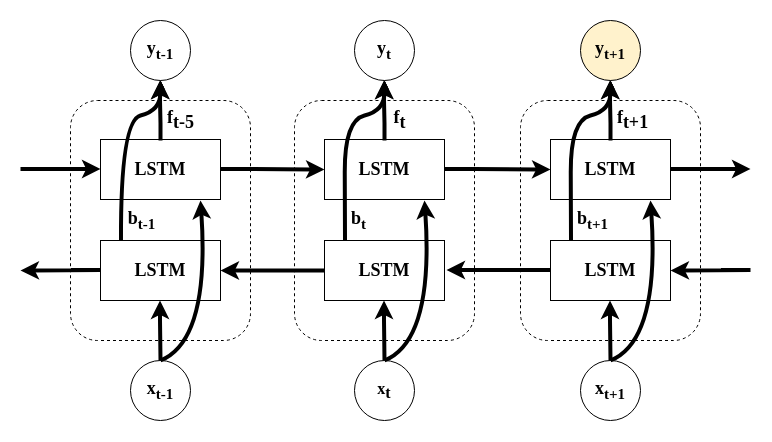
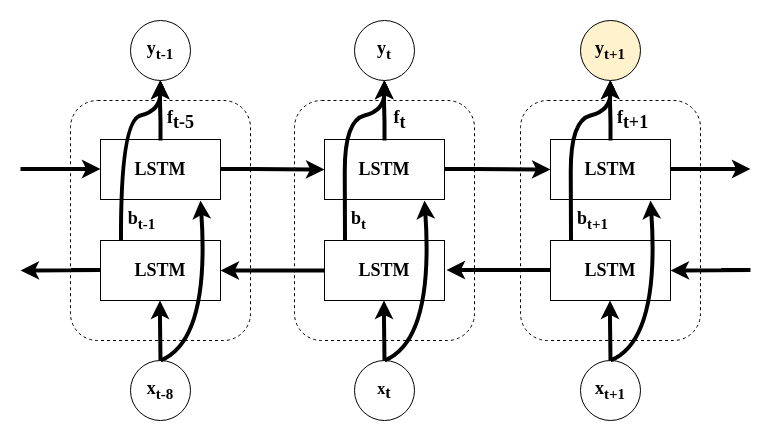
node "xt-1": label "xt-1" -> "xt-8"
